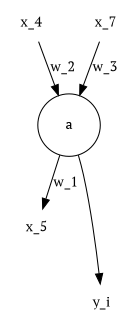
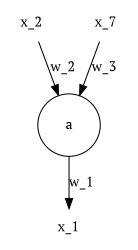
node "x_4": label "x_4" -> "x_2"
node "x_5": label "x_5" -> "x_1"
node "y_i": removed
